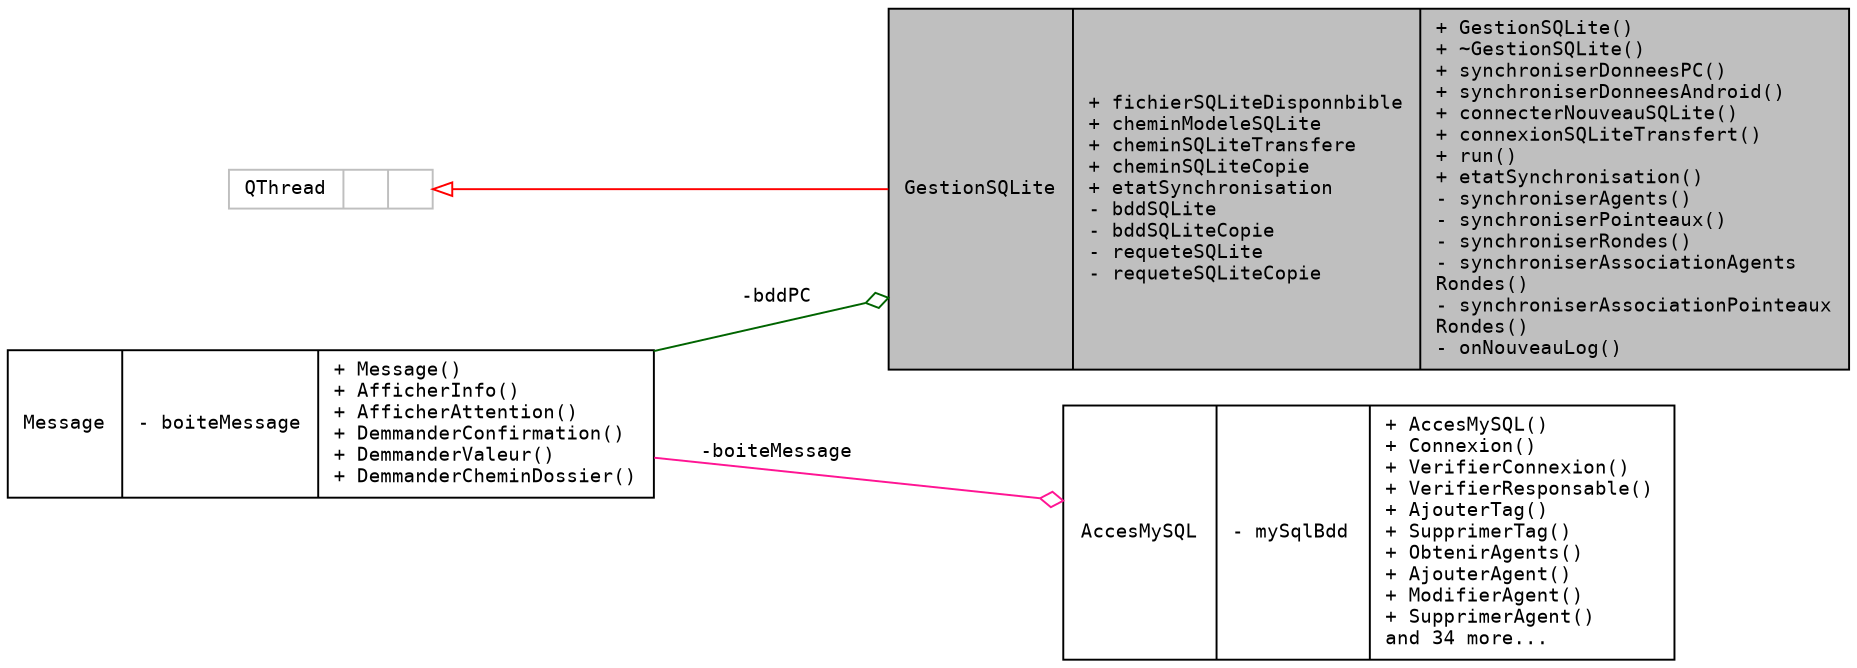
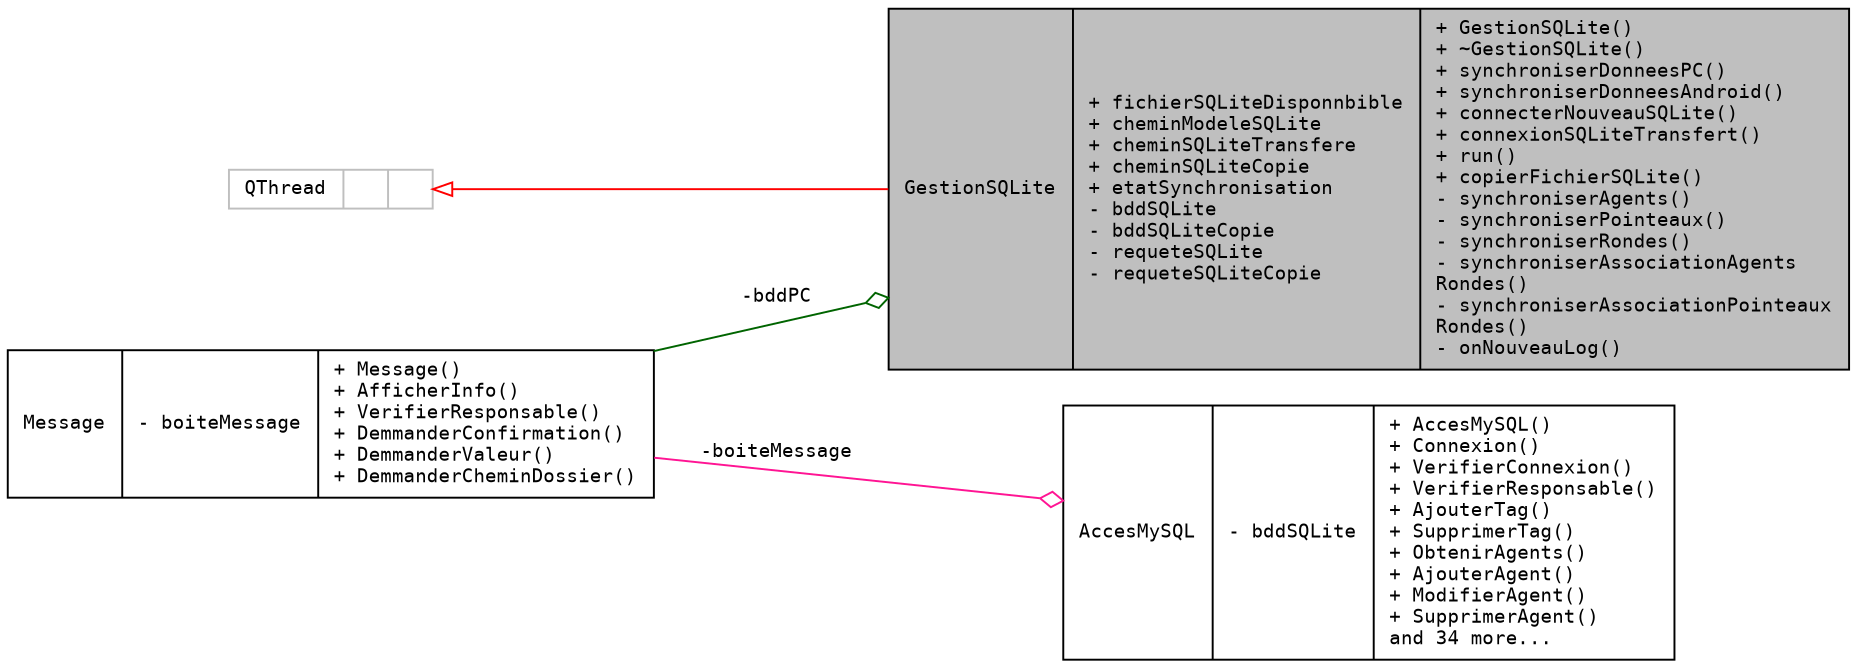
node "GestionSQLite": text "+ etatSynchronisation()" -> "+ copierFichierSQLite()"
node "Message": text "+ AfficherAttention()" -> "+ VerifierResponsable()"
node "AccesMySQL": text "- mySqlBdd" -> "- bddSQLite"
